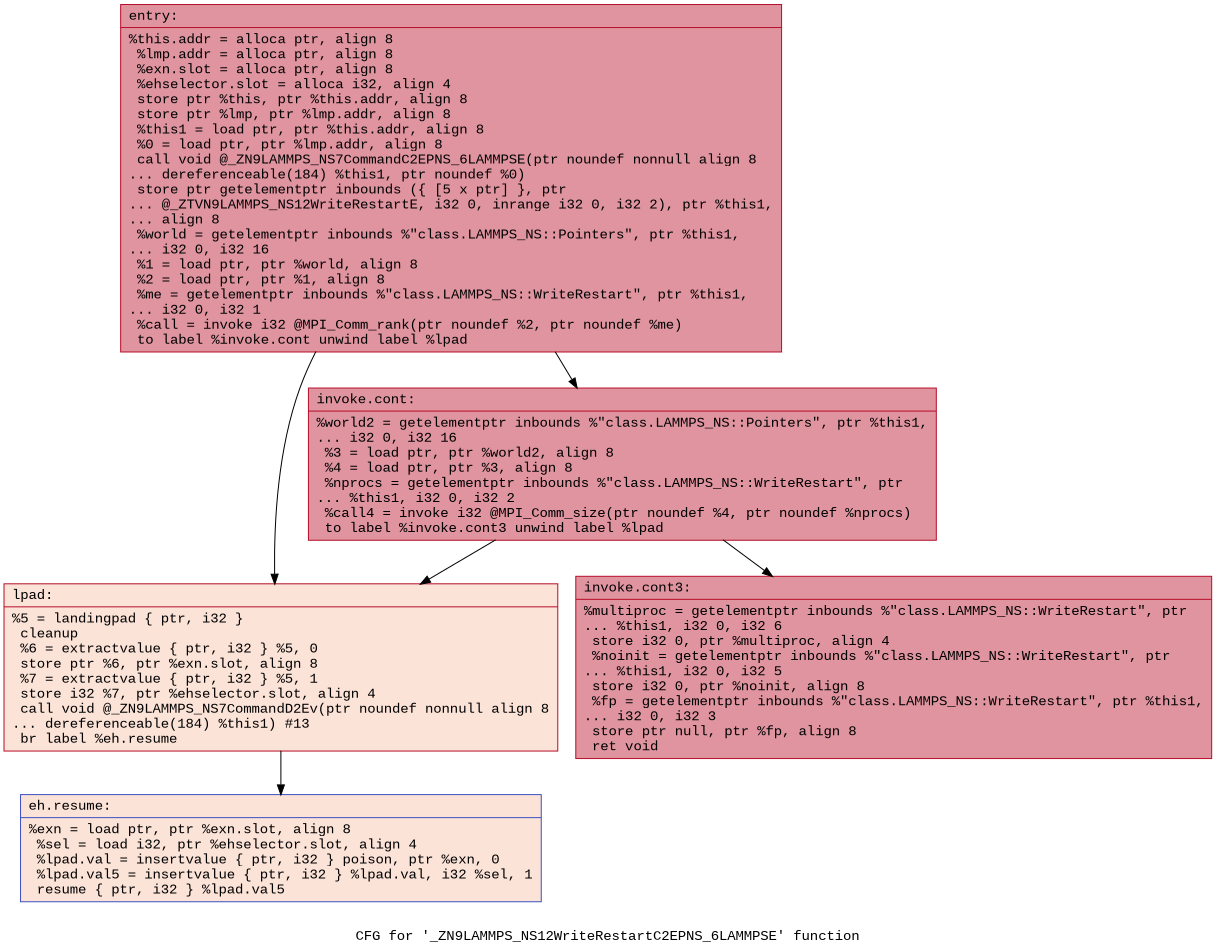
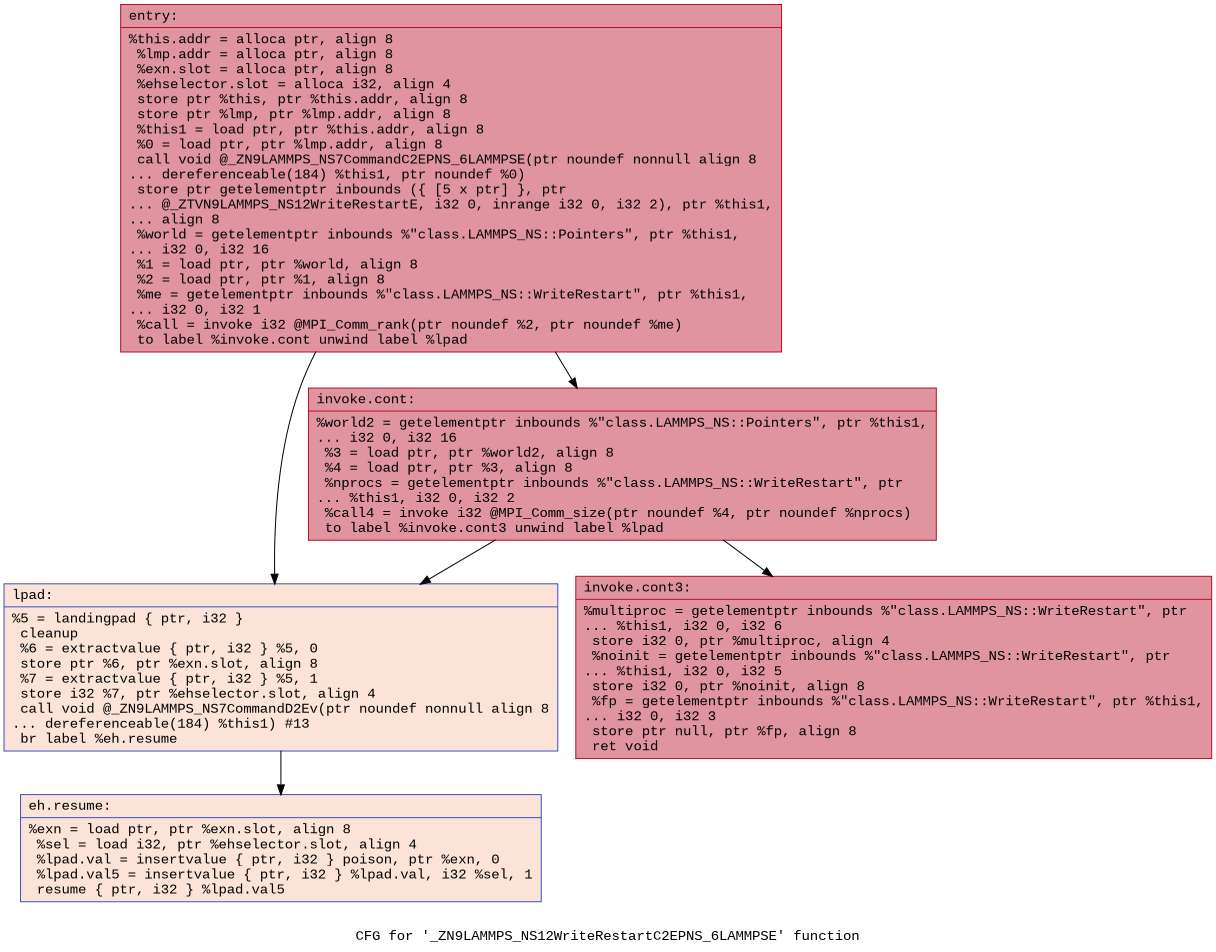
node "lpad:": color #b70d28ff -> #3d50c3ff
